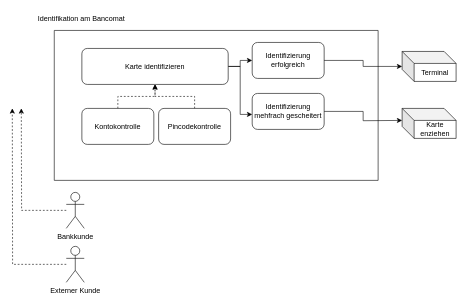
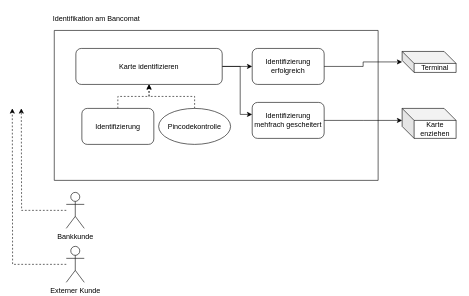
node "Identifikation am Bancomat": moved (81, 18) -> (96, 18)
node "Identifizierung erfolgreich": moved (288, 60) -> (288, 66)
node "Karte identifizieren": moved (155, 66) -> (149, 66)
node "Terminal": size 54x30 -> 54x21
node "Identifizierung mehfrach gescheitert": moved (288, 111) -> (288, 120)
node "Kontokontrolle": label "Kontokontrolle" -> "Identifizierung"
node "Pincodekontrolle": shape rounded rectangle -> ellipse
